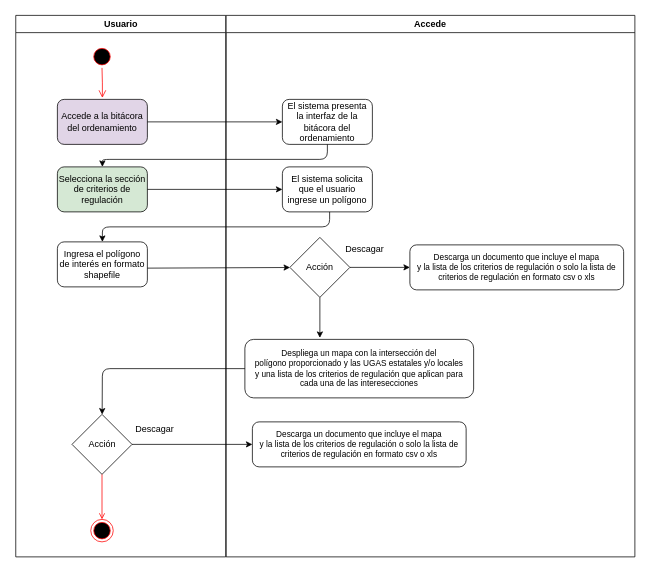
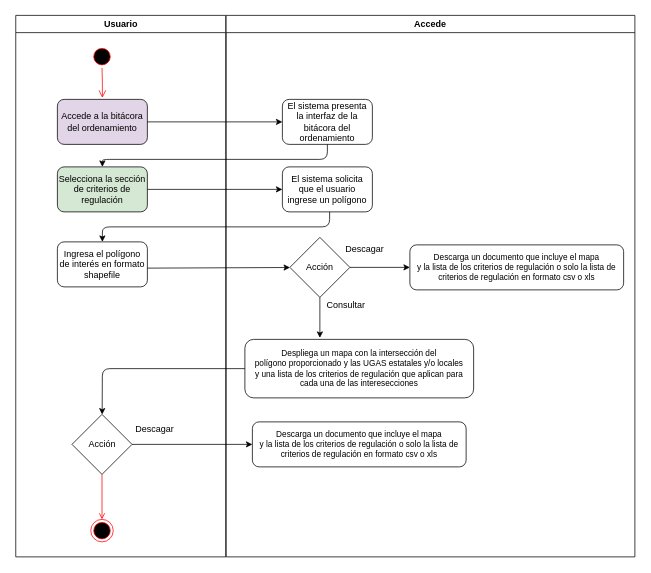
node "Consultar": added
